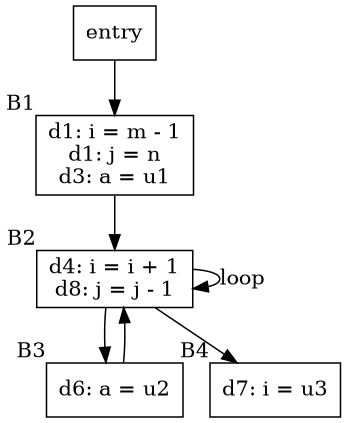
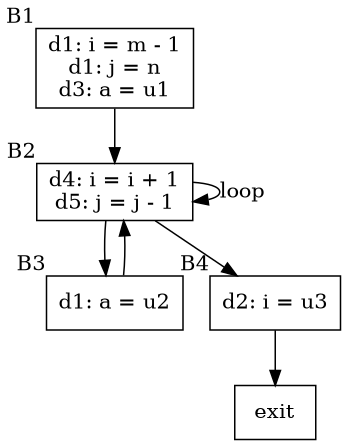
node "entry": removed
node "d4: i = i + 1 d8: j = j - 1 B2": label "d4: i = i + 1 d8: j = j - 1 B2" -> "d4: i = i + 1 d5: j = j - 1 B2"
node "d6: a = u2 B3": label "d6: a = u2 B3" -> "d1: a = u2 B3"
node "d7: i = u3 B4": label "d7: i = u3 B4" -> "d2: i = u3 B4"
node "exit": added
